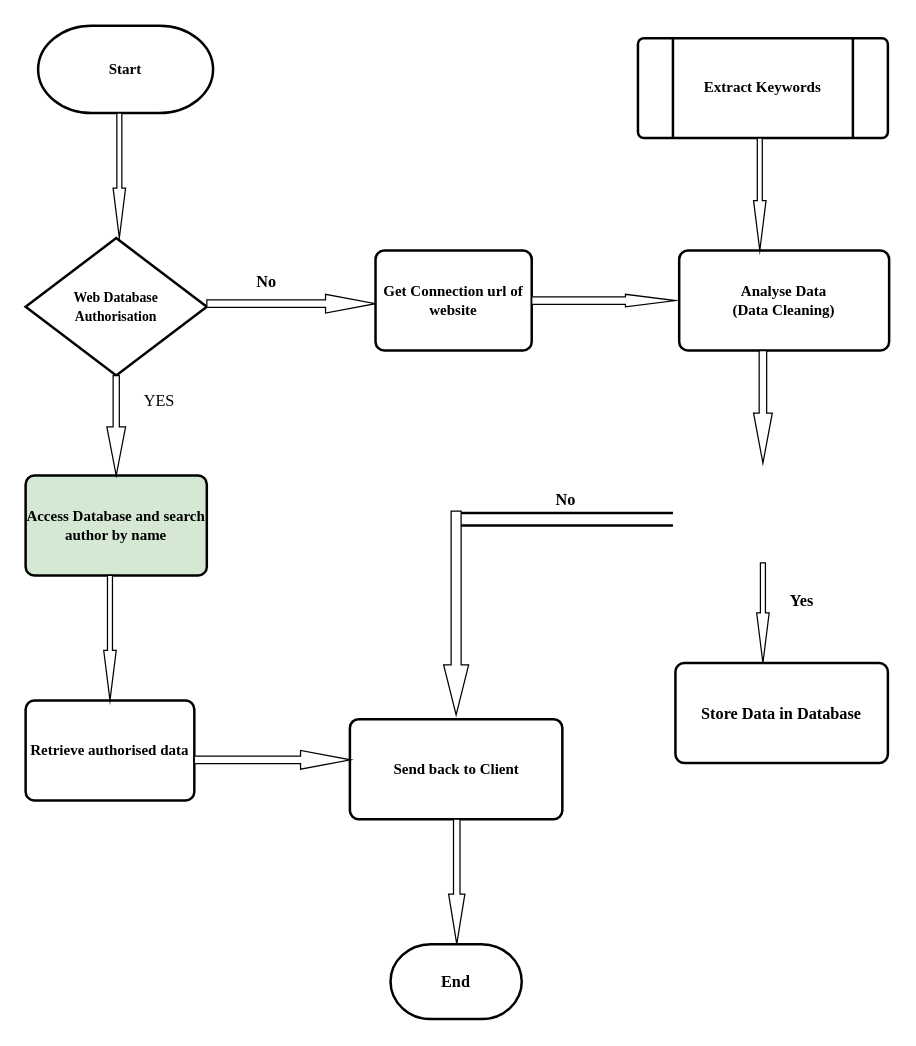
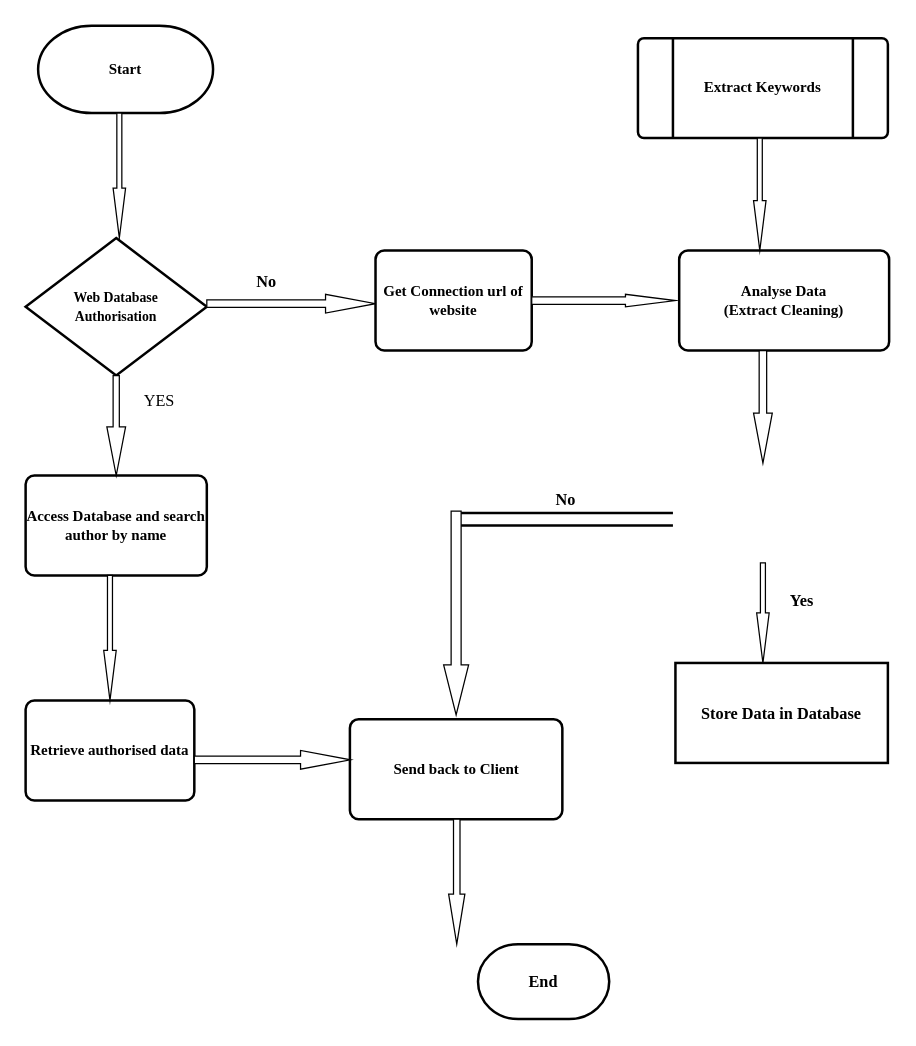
node "Analyse Data (Data Cleaning)": label "Analyse Data (Data Cleaning)" -> "Analyse Data (Extract Cleaning)"
node "Access Database and search author by name": fillcolor #d5e8d4 -> #ffffff
node "Store Data in Database": shape rounded rectangle -> rectangle
node "End": moved (456, 982) -> (544, 982)
